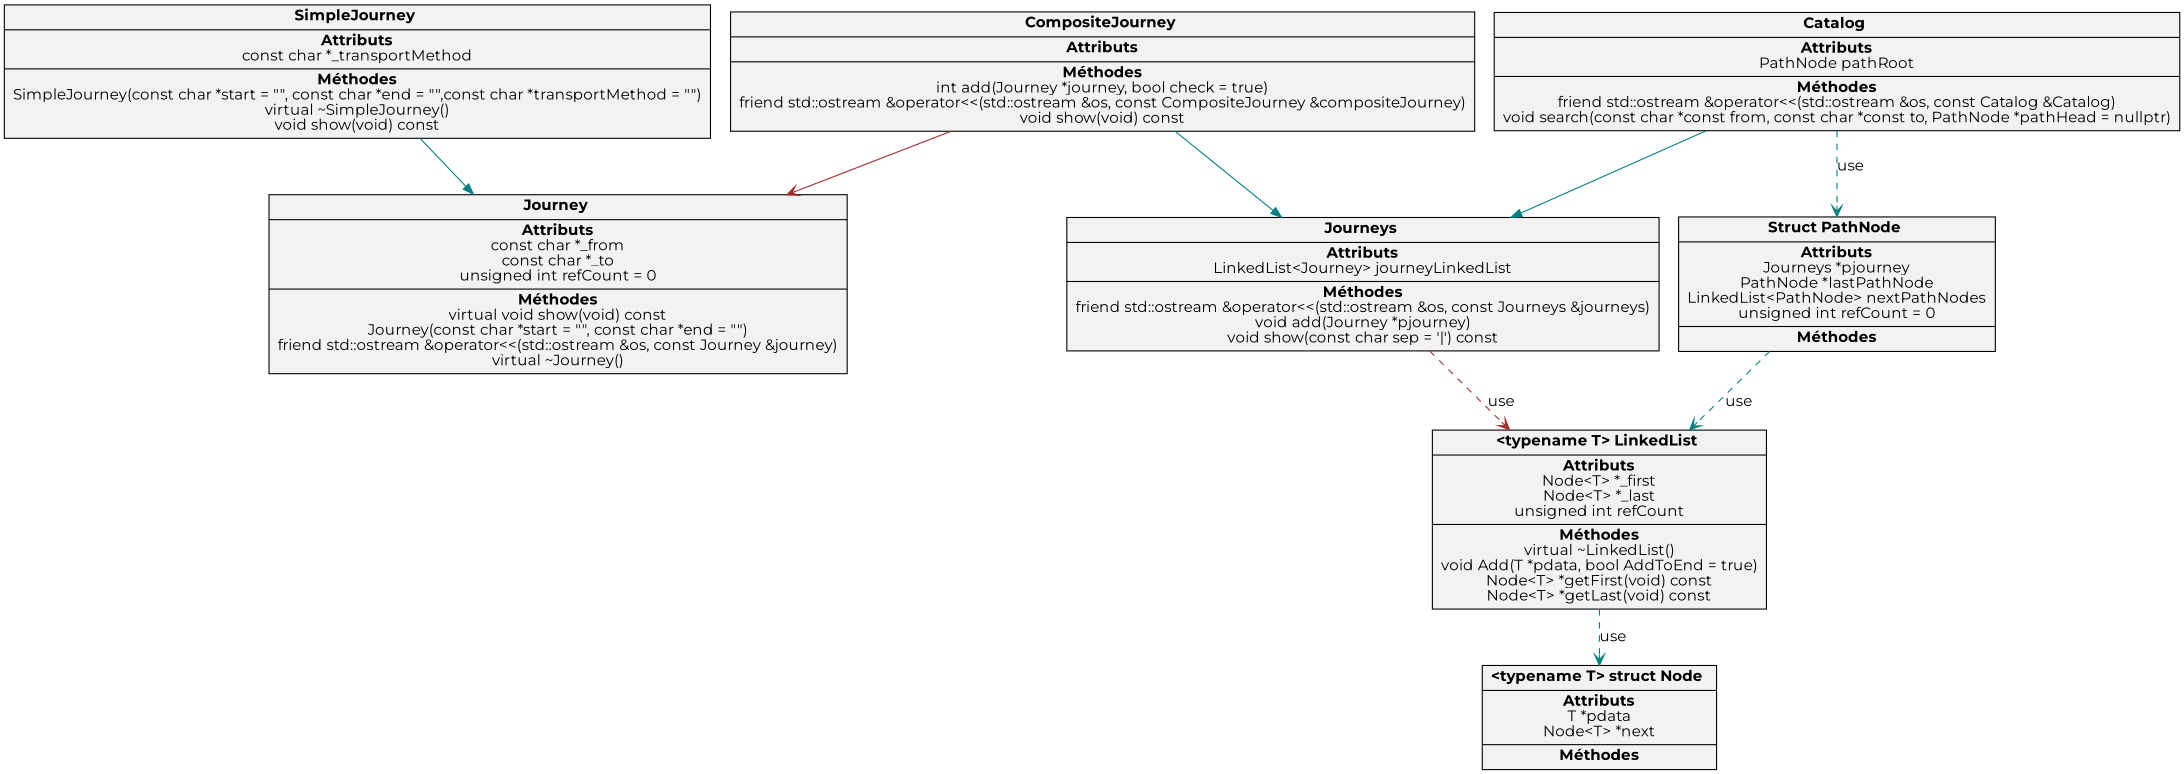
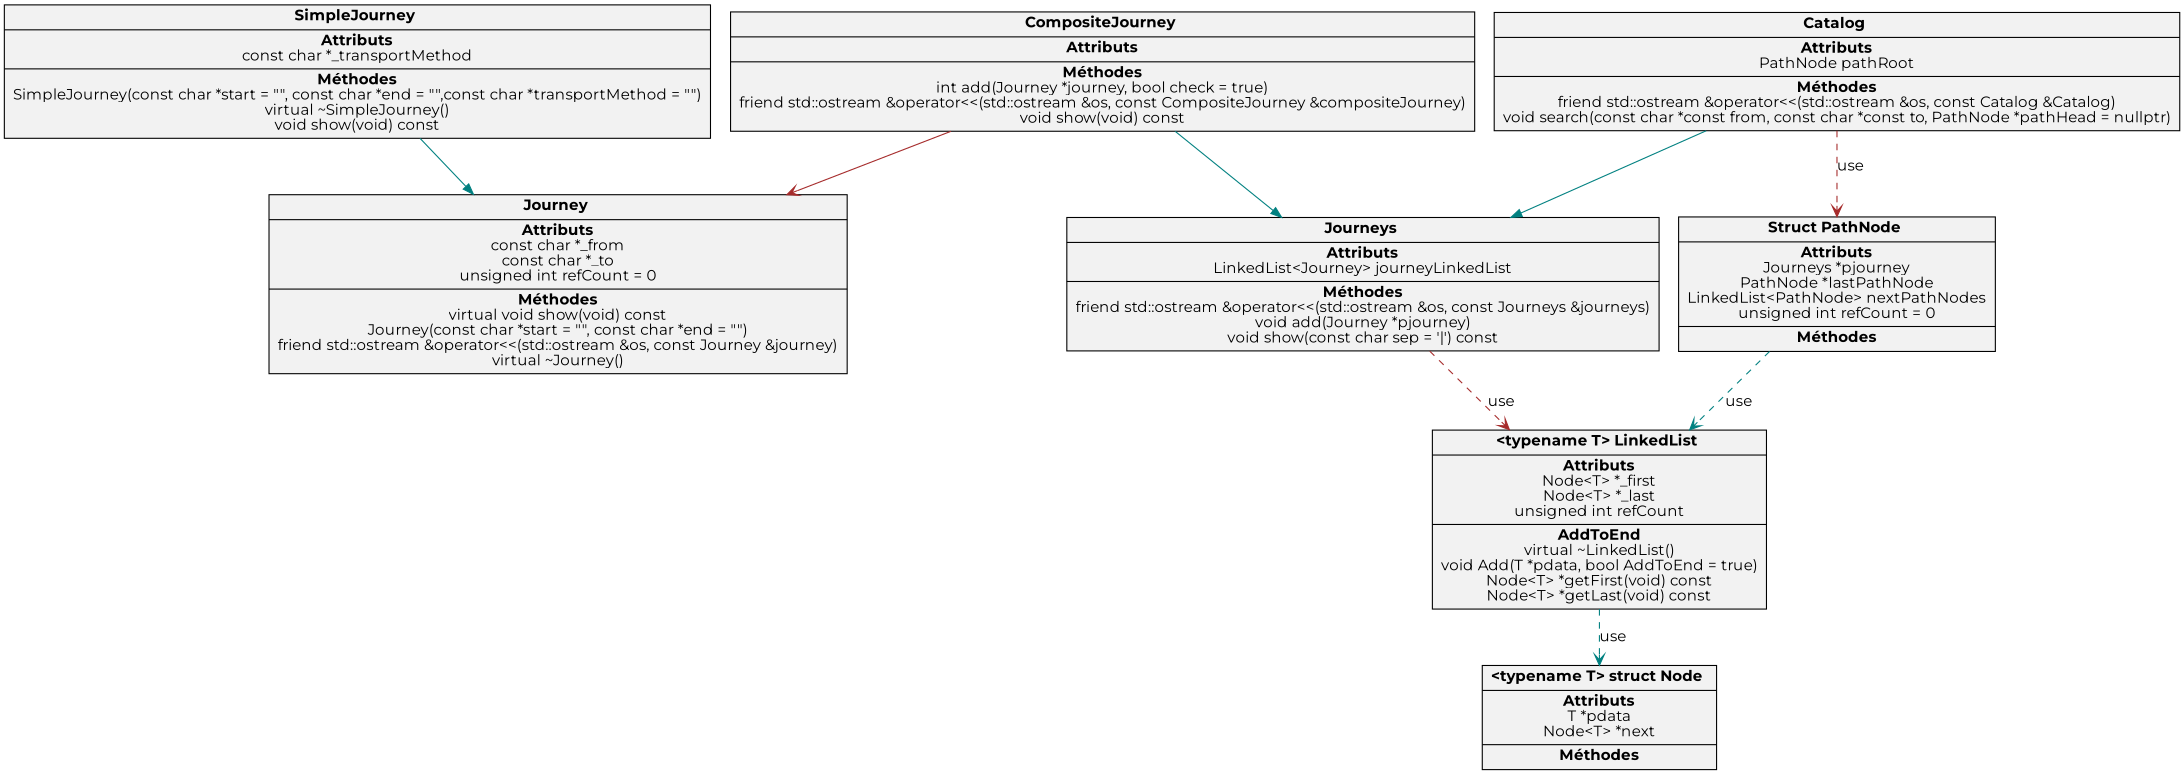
edge "Catalog" -> "Struct PathNode": color teal -> brown
node "<typename T> LinkedList": text "Méthodes" -> "AddToEnd"
